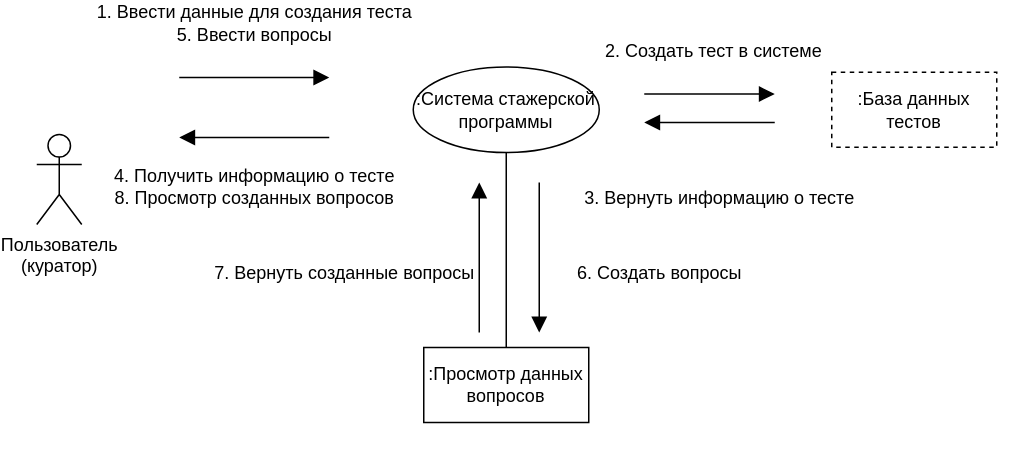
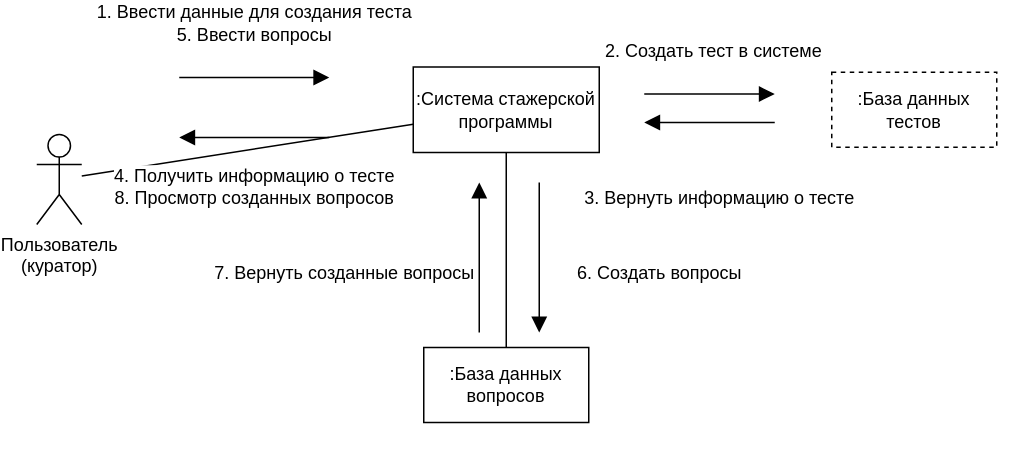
node ":Система стажерской программы": shape ellipse -> rectangle
edge ":Система стажерской программы" -- "Пользователь (куратор)": added
node ":Просмотр данных вопросов": label ":Просмотр данных вопросов" -> ":База данных вопросов"
